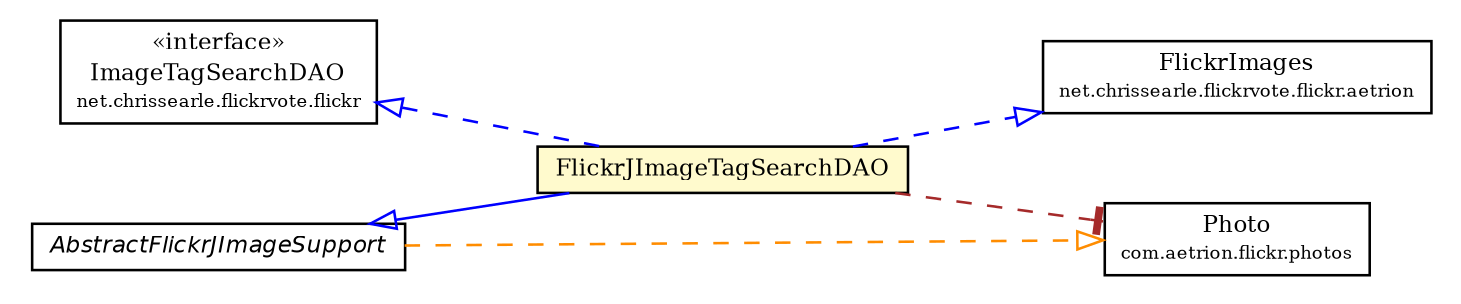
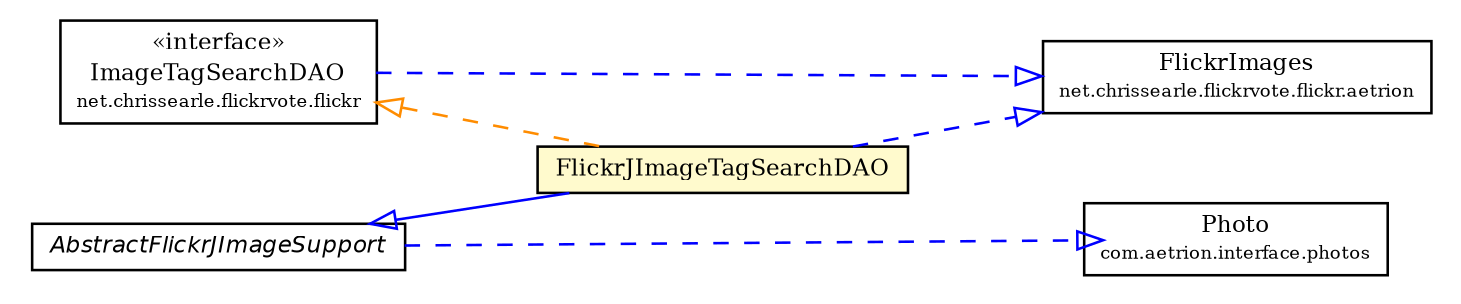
edge "ImageTagSearchDAO" -> "FlickrImages": added
edge "FlickrJImageTagSearchDAO" -> "ImageTagSearchDAO": color blue -> darkorange
edge "FlickrJImageTagSearchDAO" -> "Photo": removed
edge "AbstractFlickrJImageSupport" -> "Photo": color darkorange -> blue
node "Photo": text "com.aetrion.flickr.photos" -> "com.aetrion.interface.photos"
